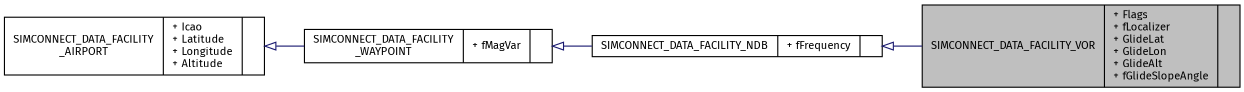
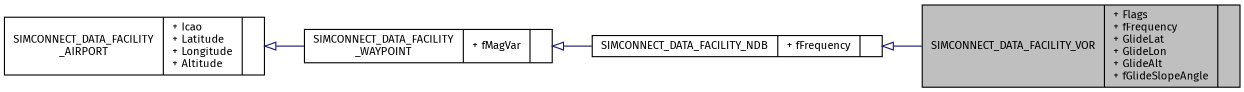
node "SIMCONNECT_DATA_FACILITY_VOR": text "+ fLocalizer" -> "+ fFrequency"
